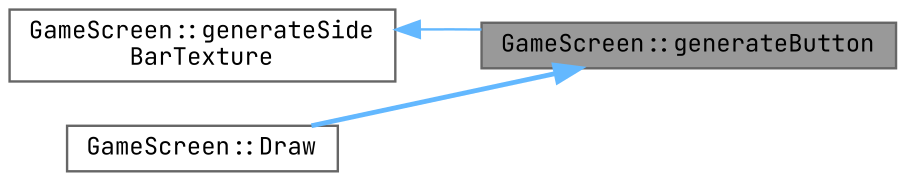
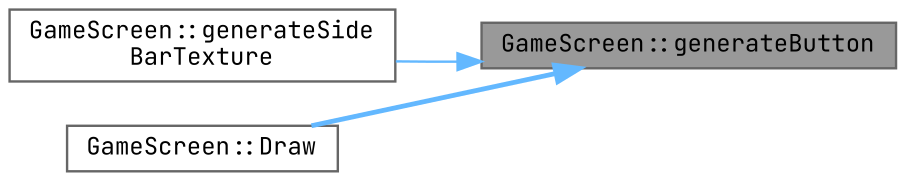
edge "GameScreen::generateButton" -> "GameScreen::generateSide BarTexture": reversed
